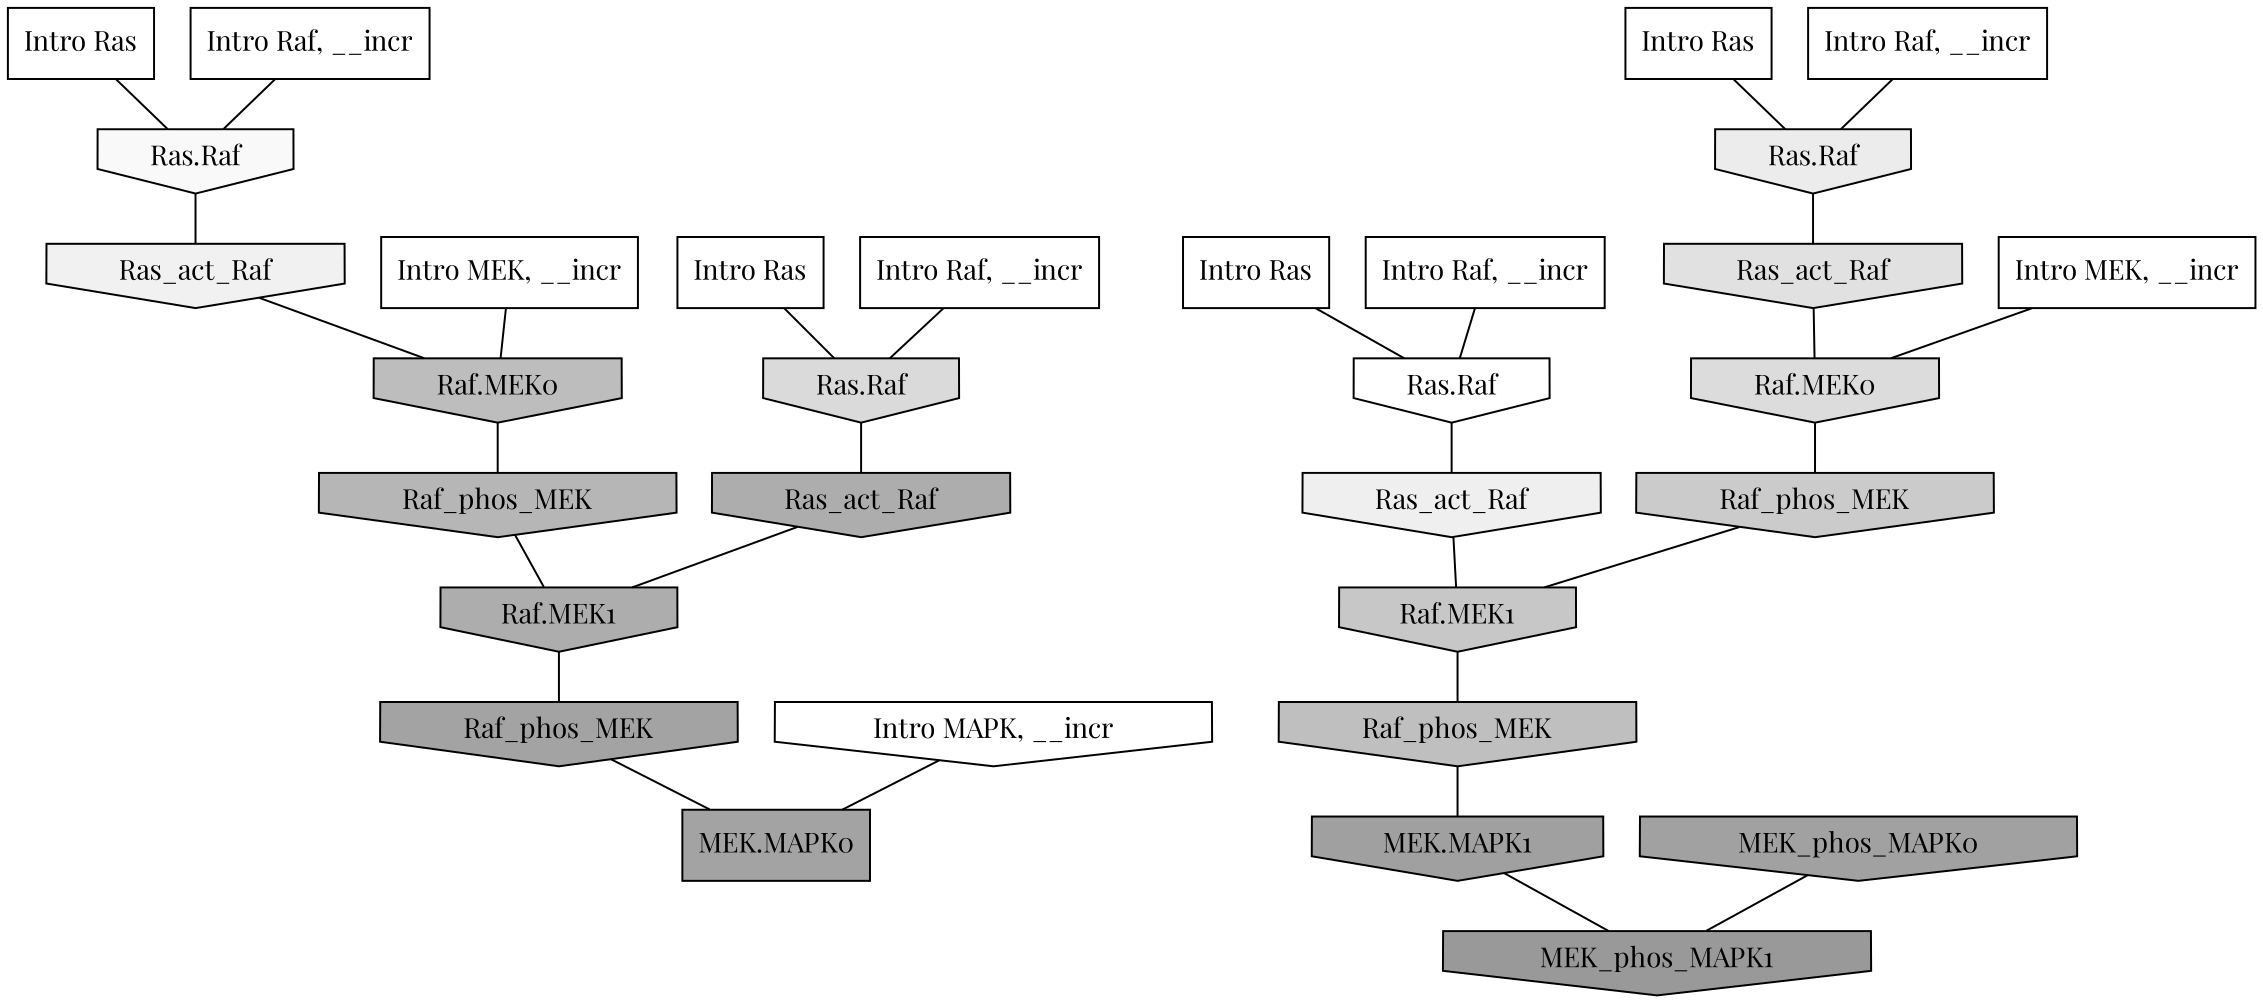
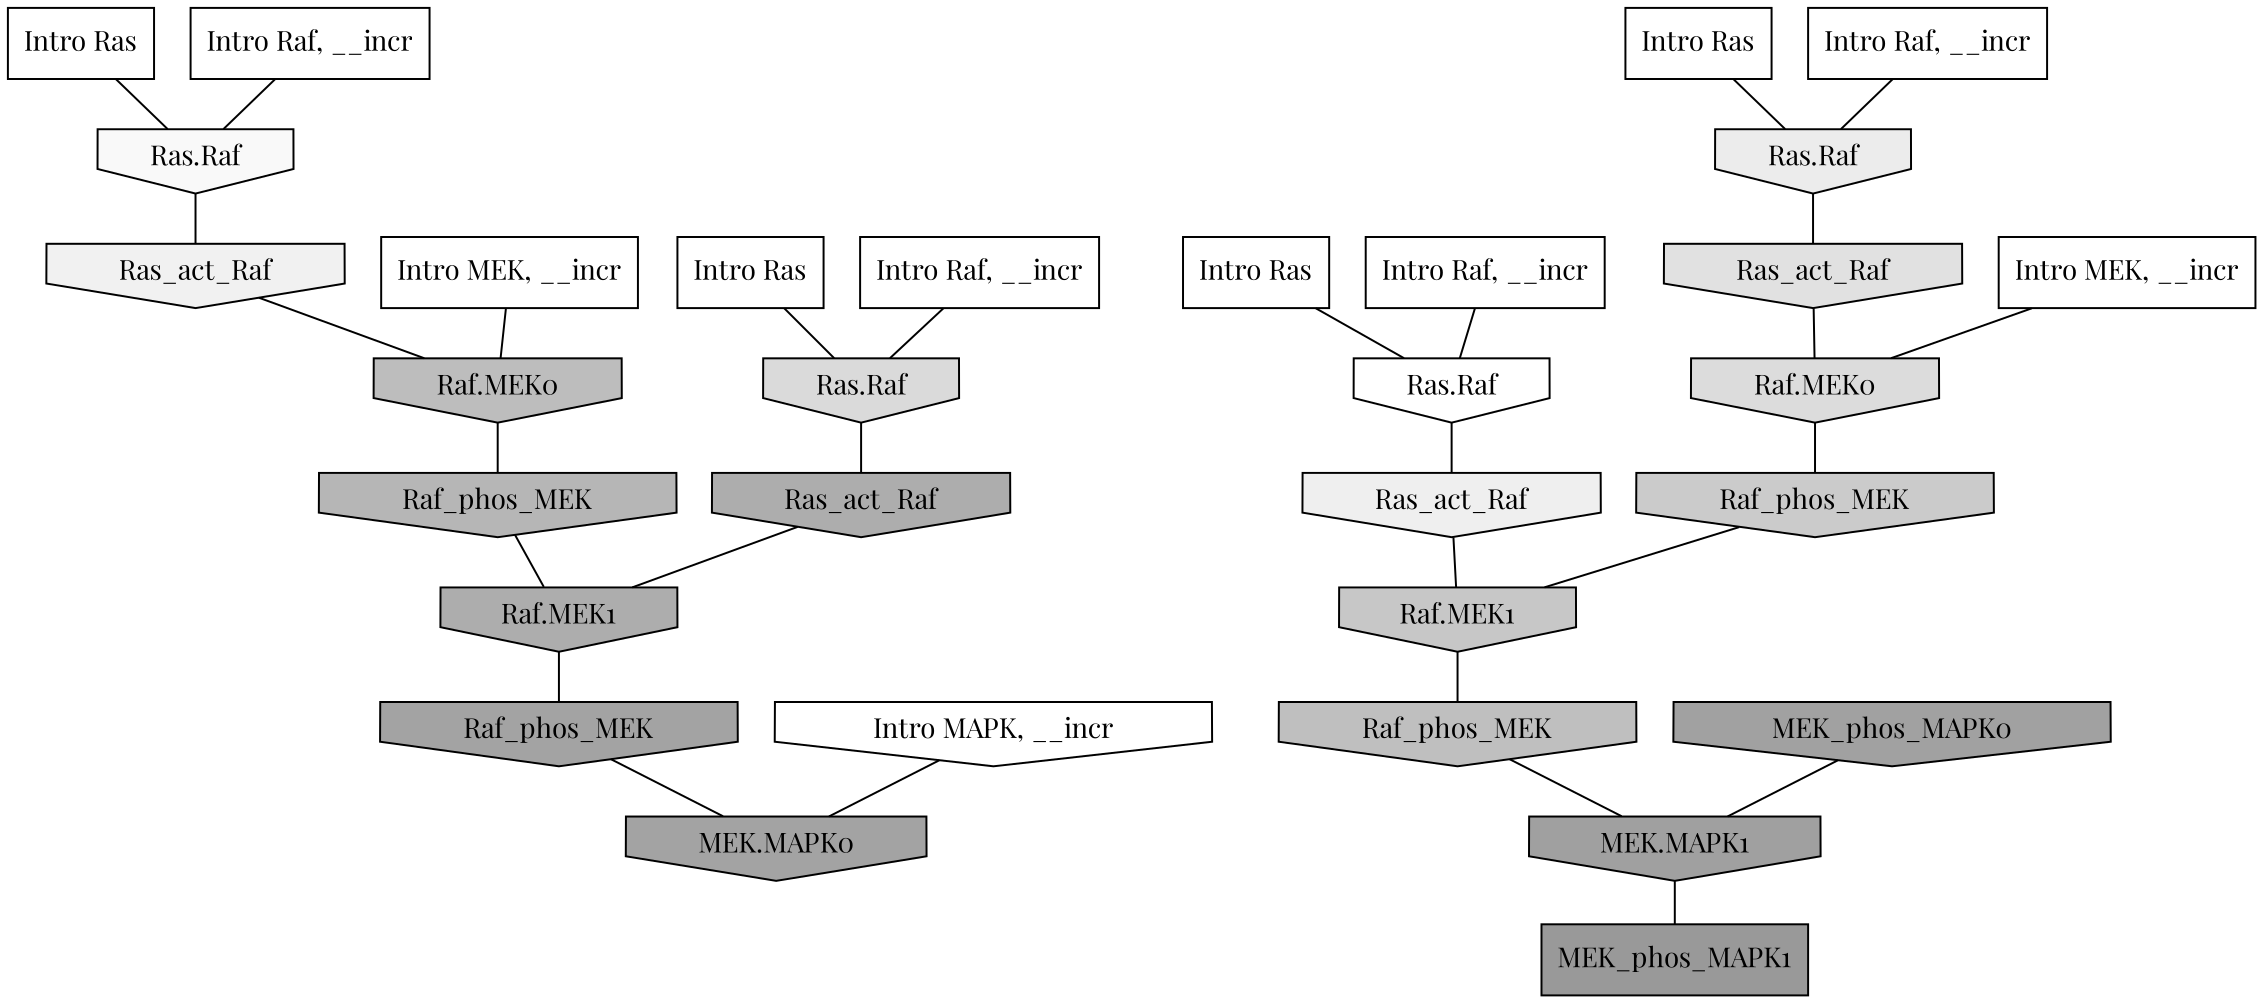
node "MEK.MAPK0": shape box -> invhouse
edge "MEK_phos_MAPK0" -- "MEK_phos_MAPK1": now "MEK_phos_MAPK0" -- "MEK.MAPK1"
node "MEK_phos_MAPK1": shape invhouse -> box
